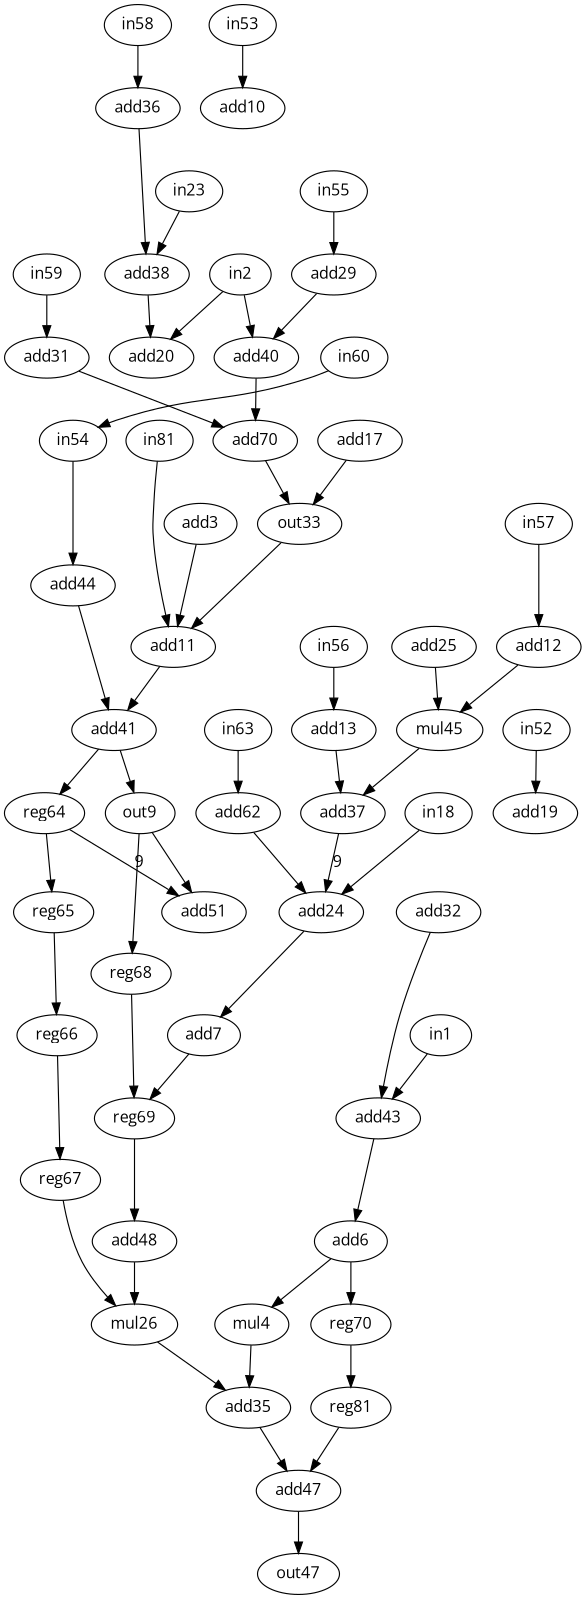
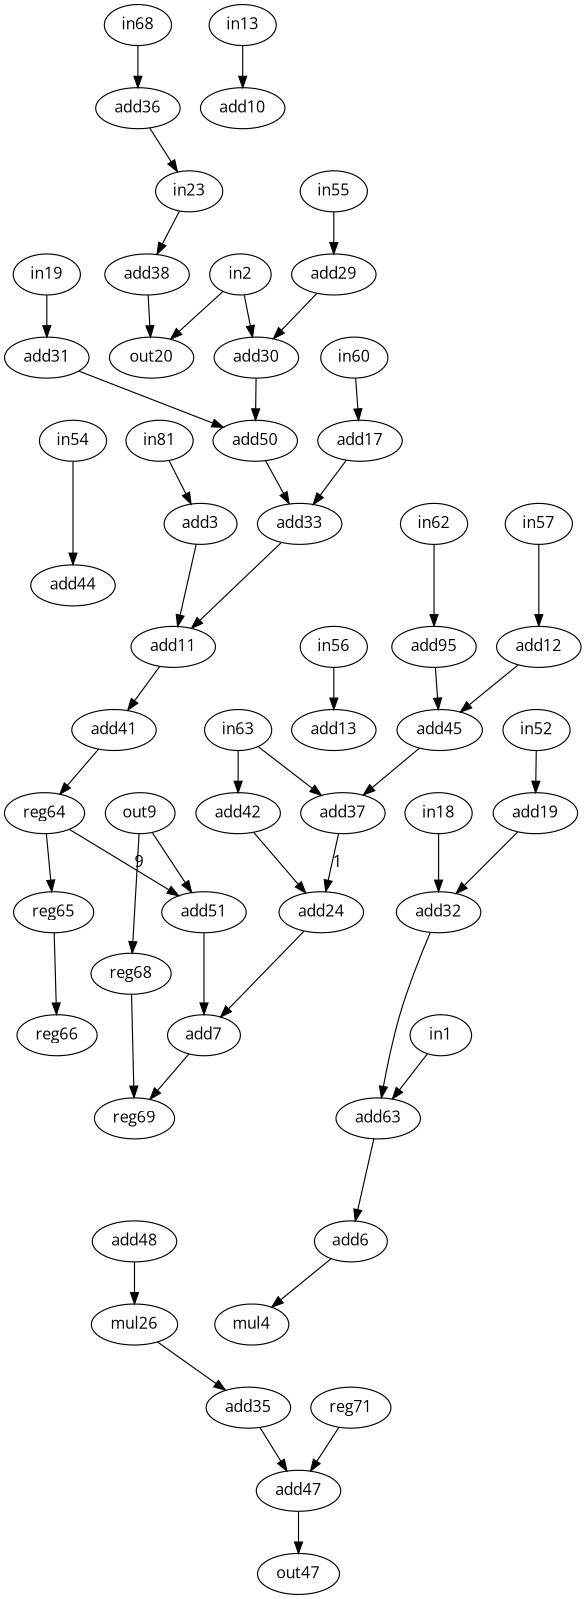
node "in58": label "in58" -> "in68"
node "in53": label "in53" -> "in13"
edge "add36" -> "add38": now "add36" -> "in23"
node "in59": label "in59" -> "in19"
node "add20": label "add20" -> "out20"
node "add40": label "add40" -> "add30"
edge "in60" -> "in54": now "in60" -> "add17"
node "add70": label "add70" -> "add50"
node "out33": label "out33" -> "add33"
node "in62": added
edge "in81" -> "add11": now "in81" -> "add3"
node "add25": label "add25" -> "add95"
edge "add44" -> "add41": removed
node "mul45": label "mul45" -> "add45"
edge "add41" -> "out9": removed
edge "add13" -> "add37": now "in63" -> "add37"
node "add62": label "add62" -> "add42"
edge "in18" -> "add24": now "in18" -> "add32"
edge "add19" -> "add32": added
edge "add37" -> "add24": label "9" -> "1"
edge "add51" -> "add7": added
node "add43": label "add43" -> "add63"
edge "reg69" -> "add48": removed
node "reg67": removed
node "reg70": removed
edge "mul4" -> "add35": removed
node "reg81": label "reg81" -> "reg71"
